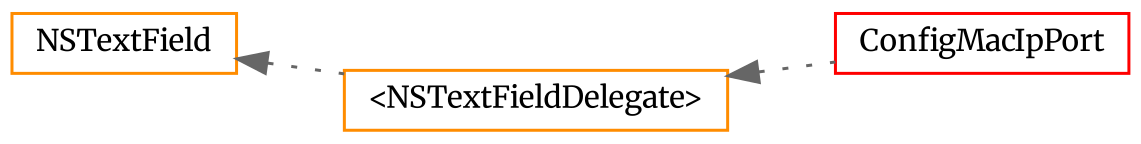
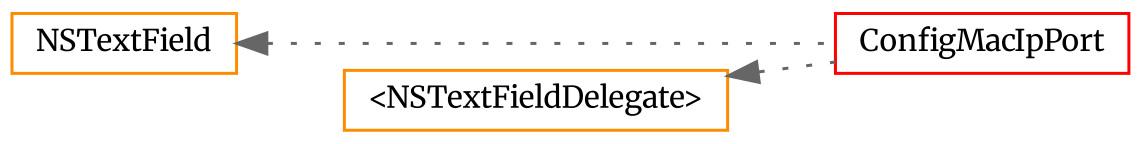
edge "<NSTextFieldDelegate>" -> "NSTextField": now "ConfigMacIpPort" -> "NSTextField"
